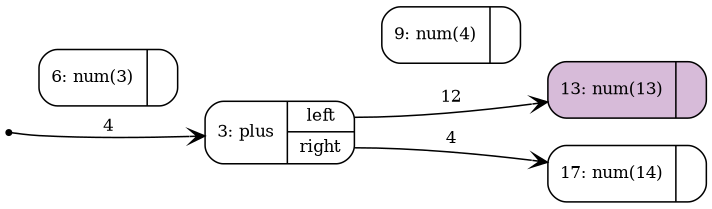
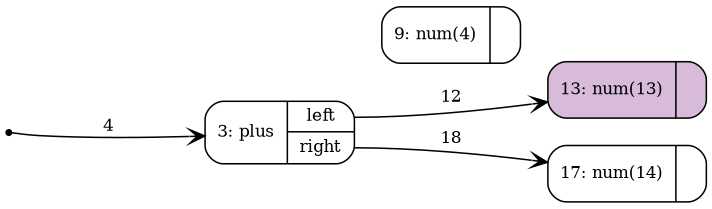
node "6: num(3)": removed
edge "3: plus" -> "17: num(14)": label "4" -> "18"
